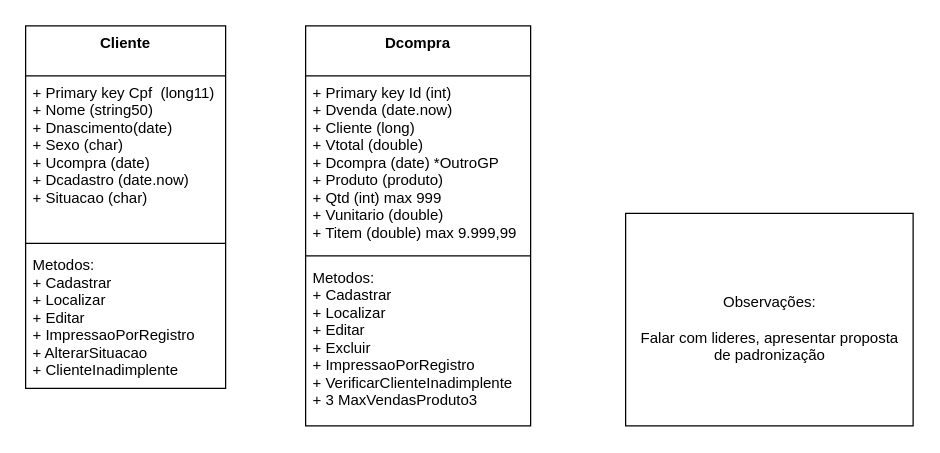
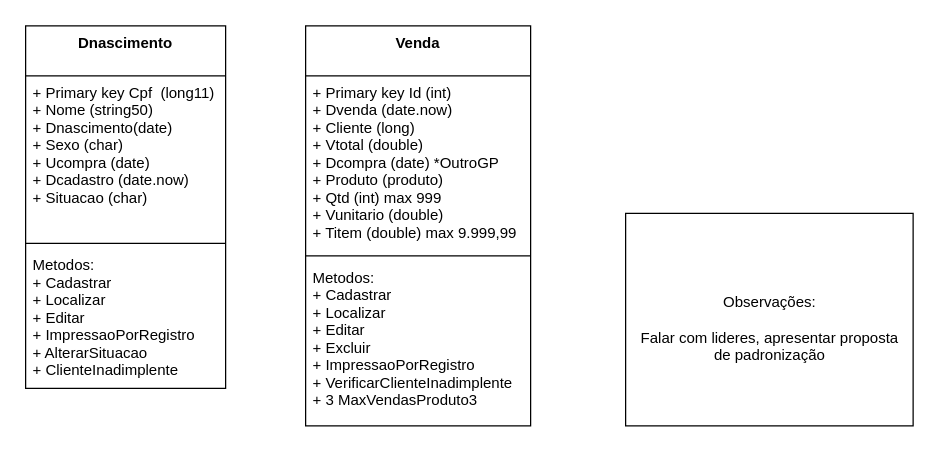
node "Cliente": label "Cliente" -> "Dnascimento"
node "Dcompra": label "Dcompra" -> "Venda"
